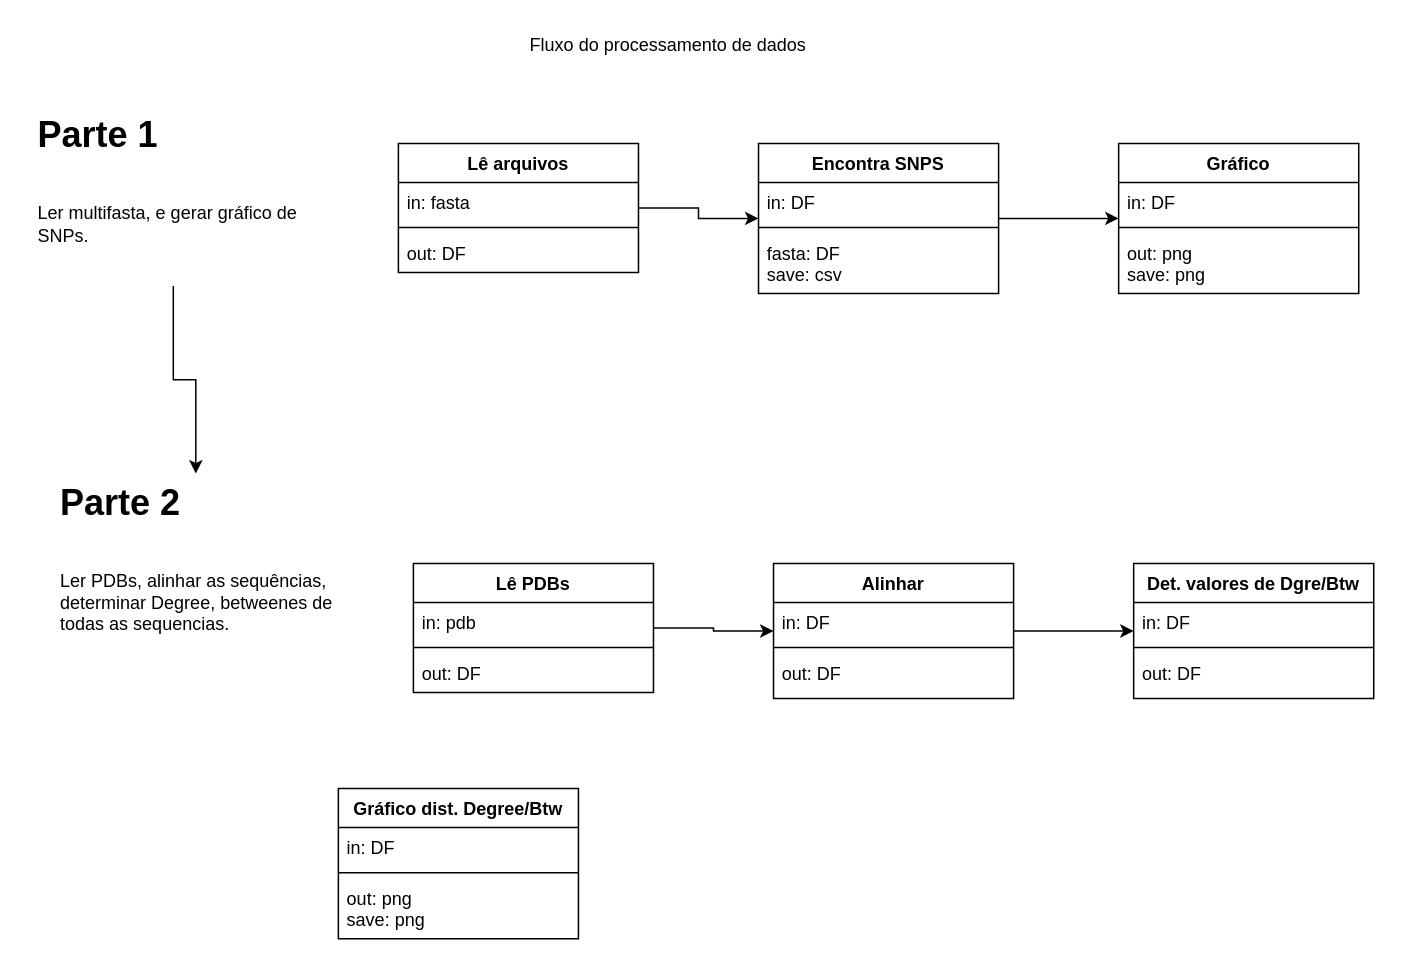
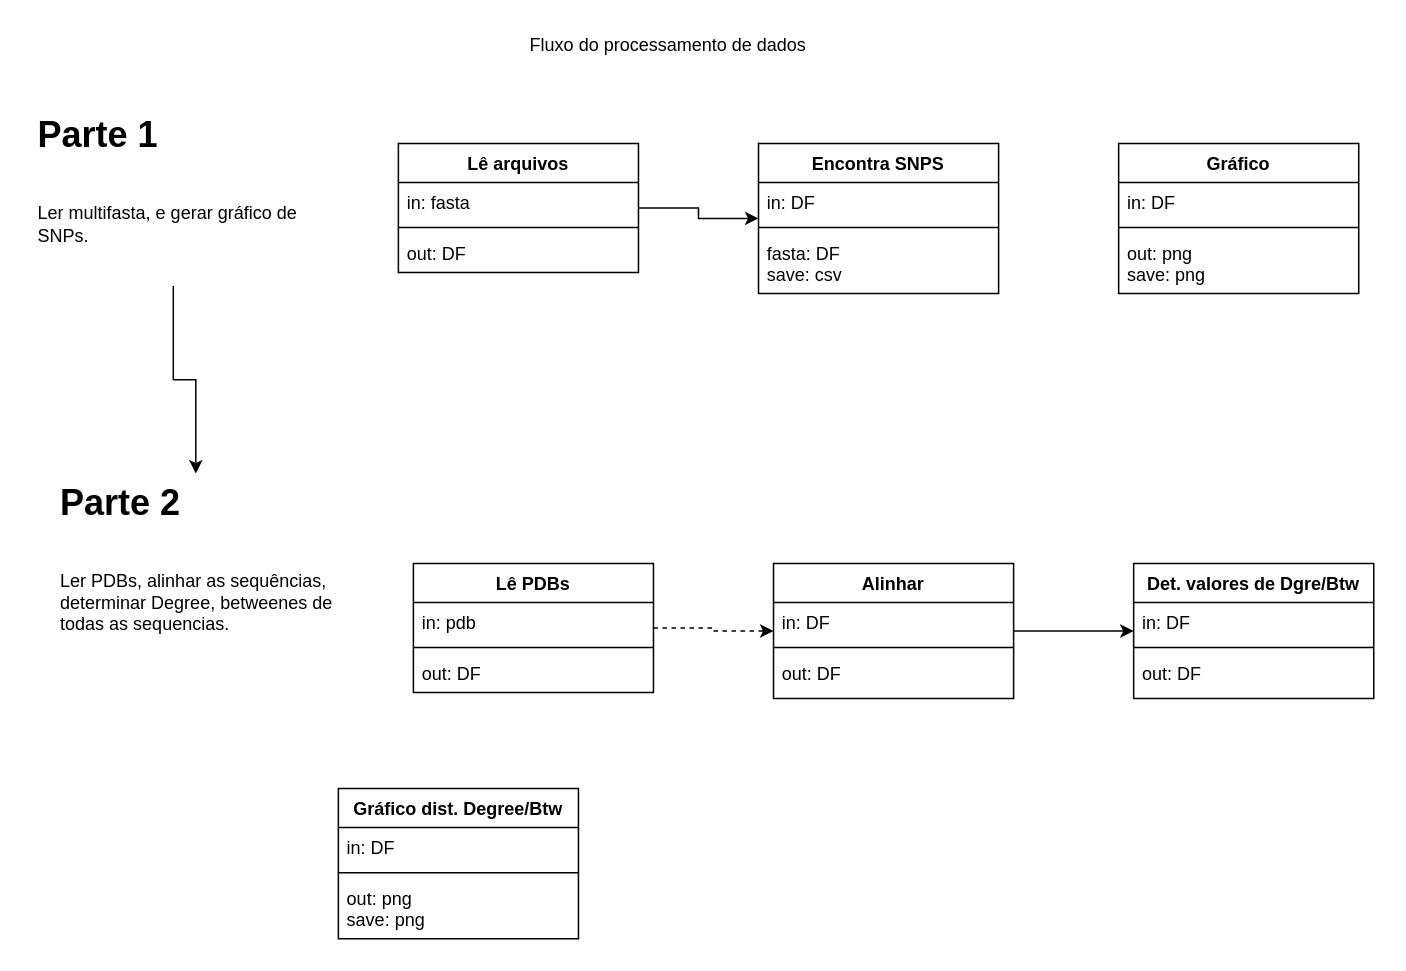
edge "Encontra SNPS" -> "Gráfico": removed
edge "Lê PDBs" -> "Alinhar": style solid -> dashed
